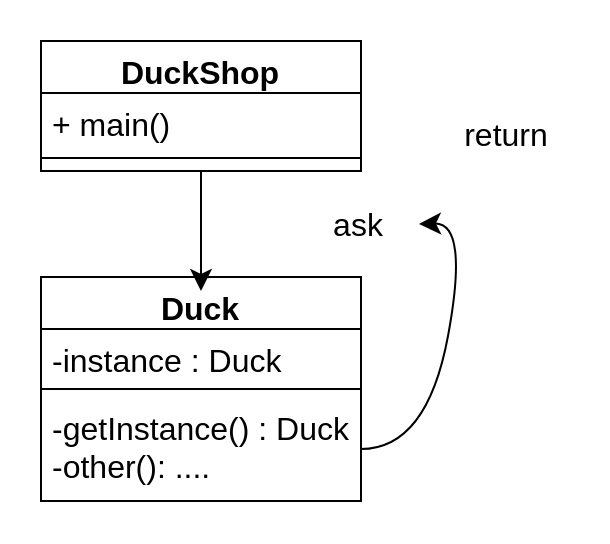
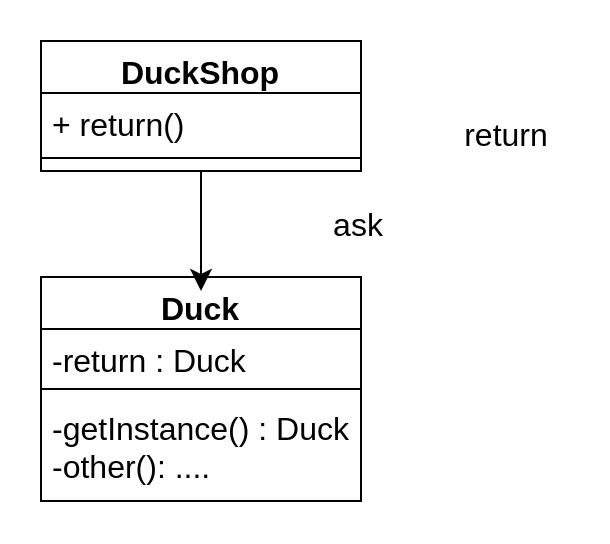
node "+ main()": label "+ main()" -> "+ return()"
edge "-getInstance() : Duck -other(): ...." -> "ask": removed
node "-instance : Duck": label "-instance : Duck" -> "-return : Duck"
